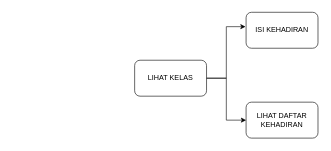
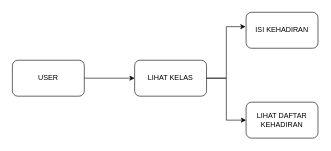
node "USER": added
edge "USER" -> "LIHAT KELAS": added
